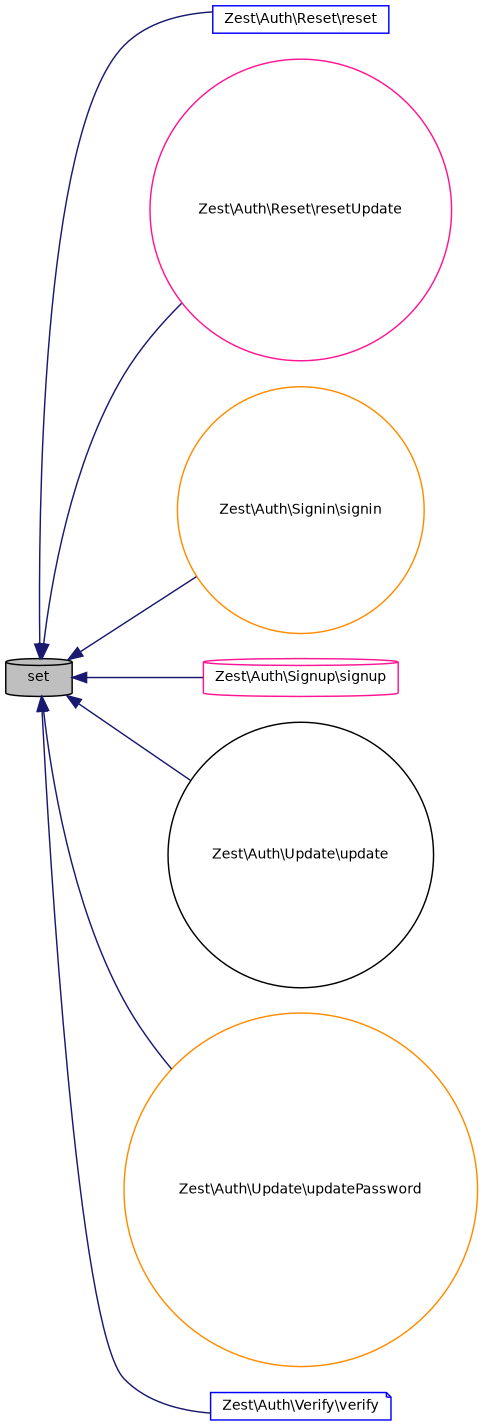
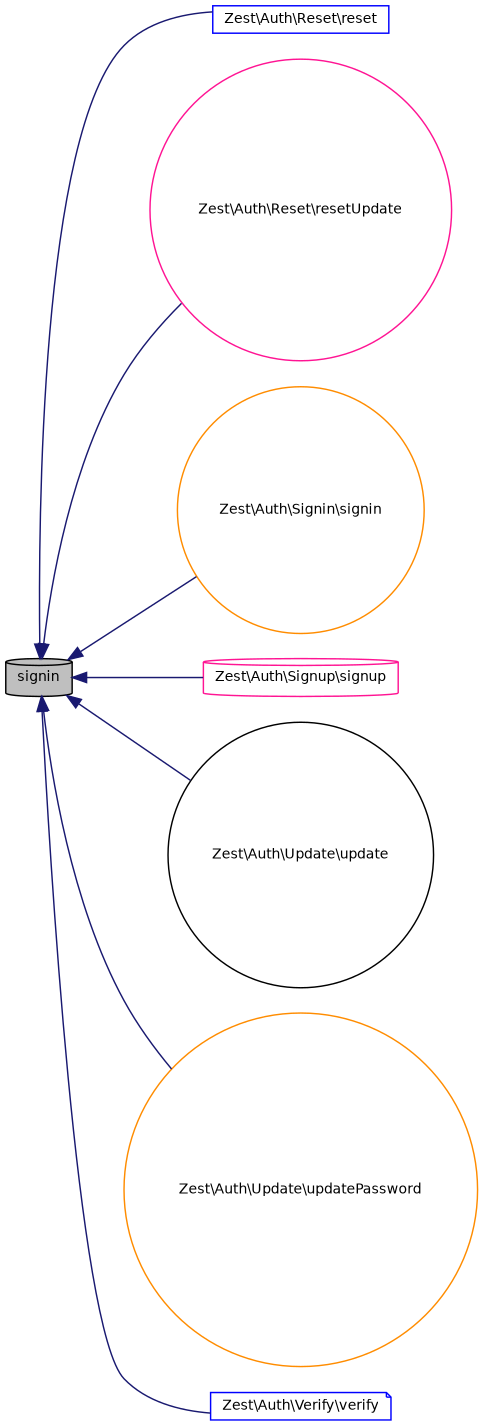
node "set": label "set" -> "signin"
